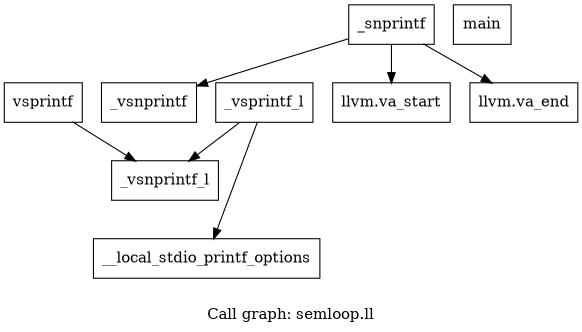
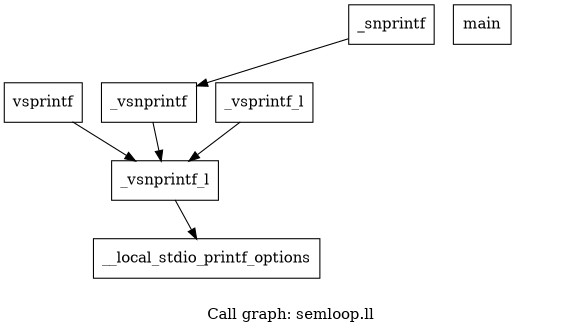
node "llvm.va_start": removed
node "llvm.va_end": removed
edge "_vsnprintf" -> "_vsnprintf_l": added
edge "_vsprintf_l" -> "__local_stdio_printf_options": now "_vsnprintf_l" -> "__local_stdio_printf_options"
